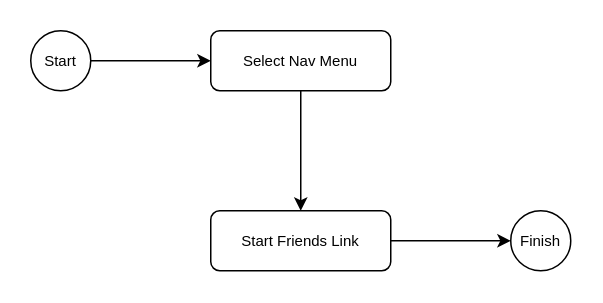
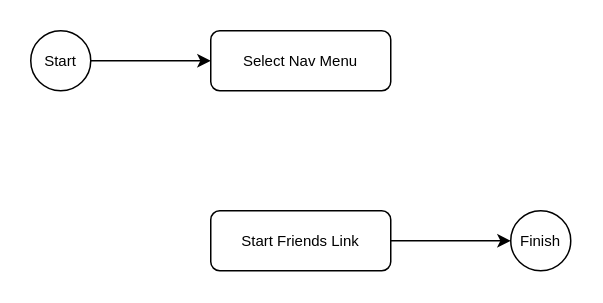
edge "Select Nav Menu" -> "Start Friends Link": removed
